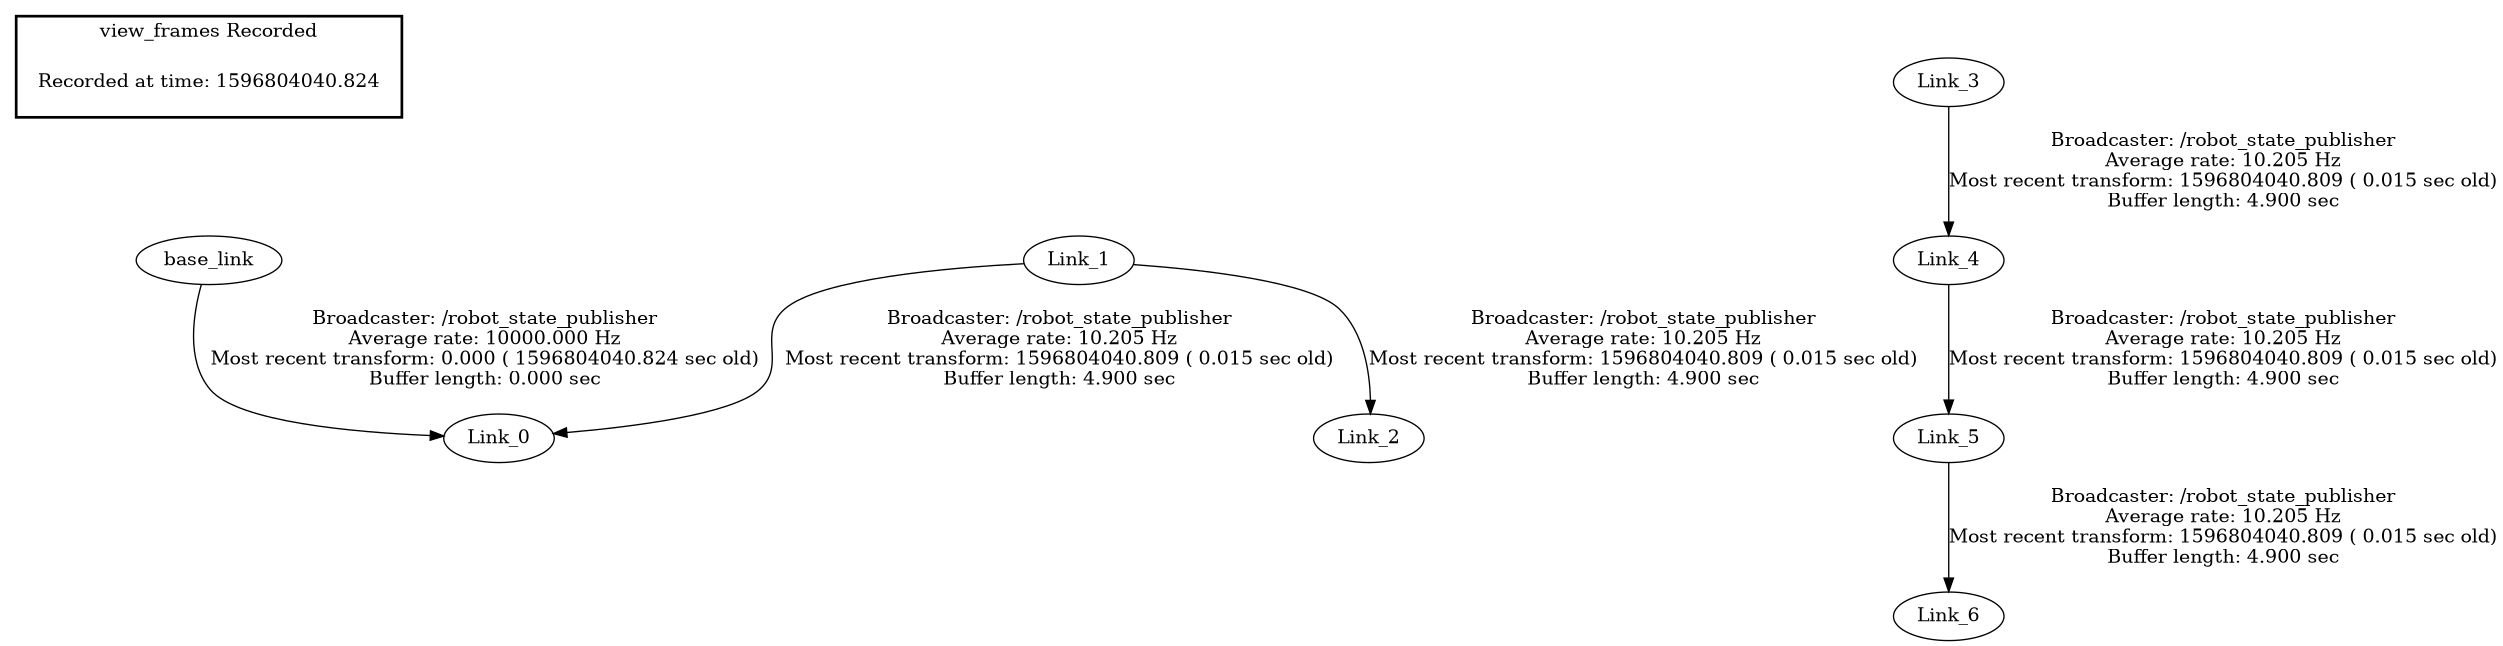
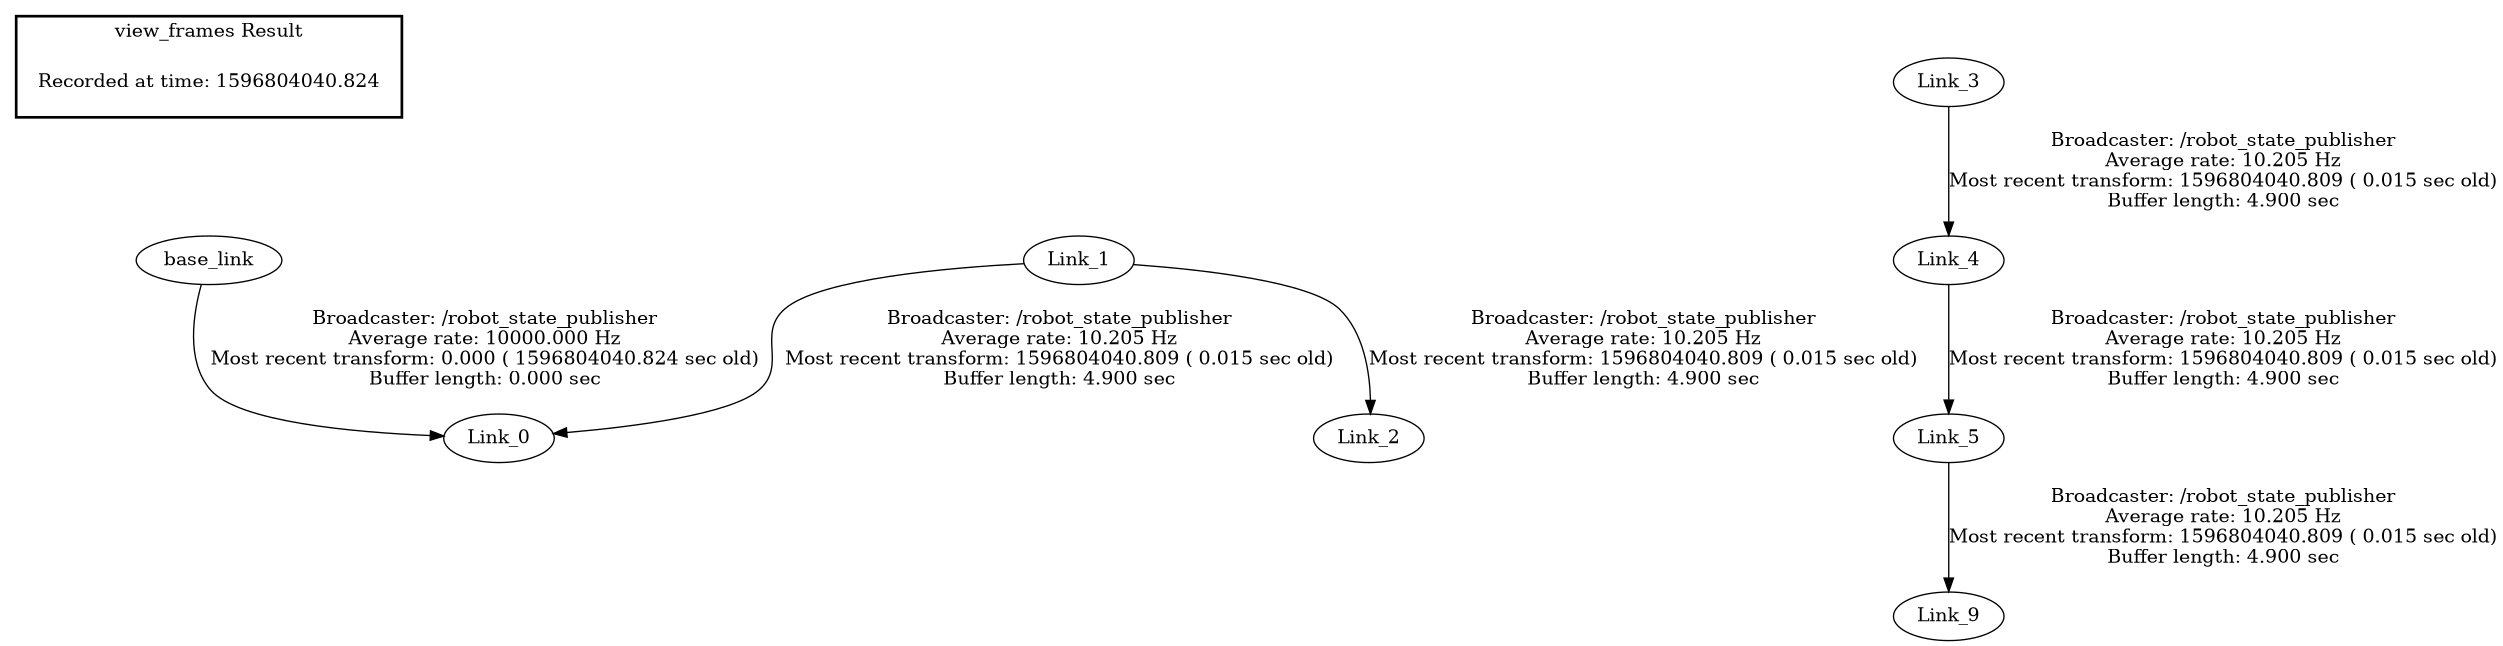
cluster "view_frames Recorded": label "view_frames Recorded" -> "view_frames Result"
node "Link_6": label "Link_6" -> "Link_9"
